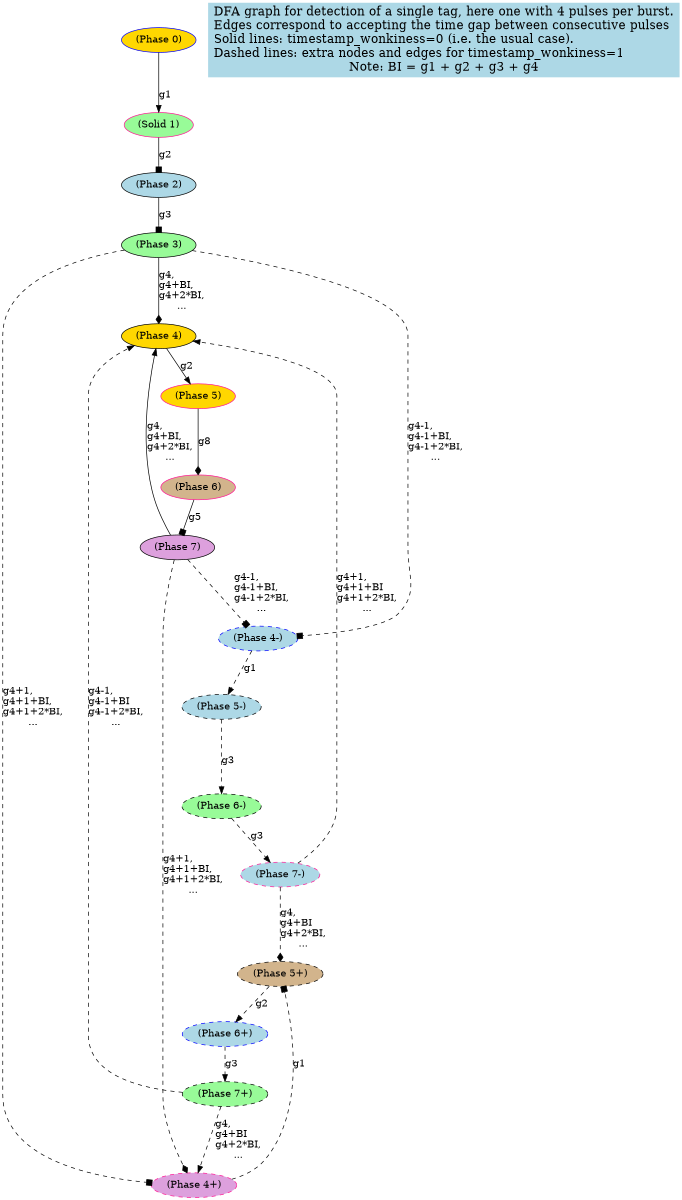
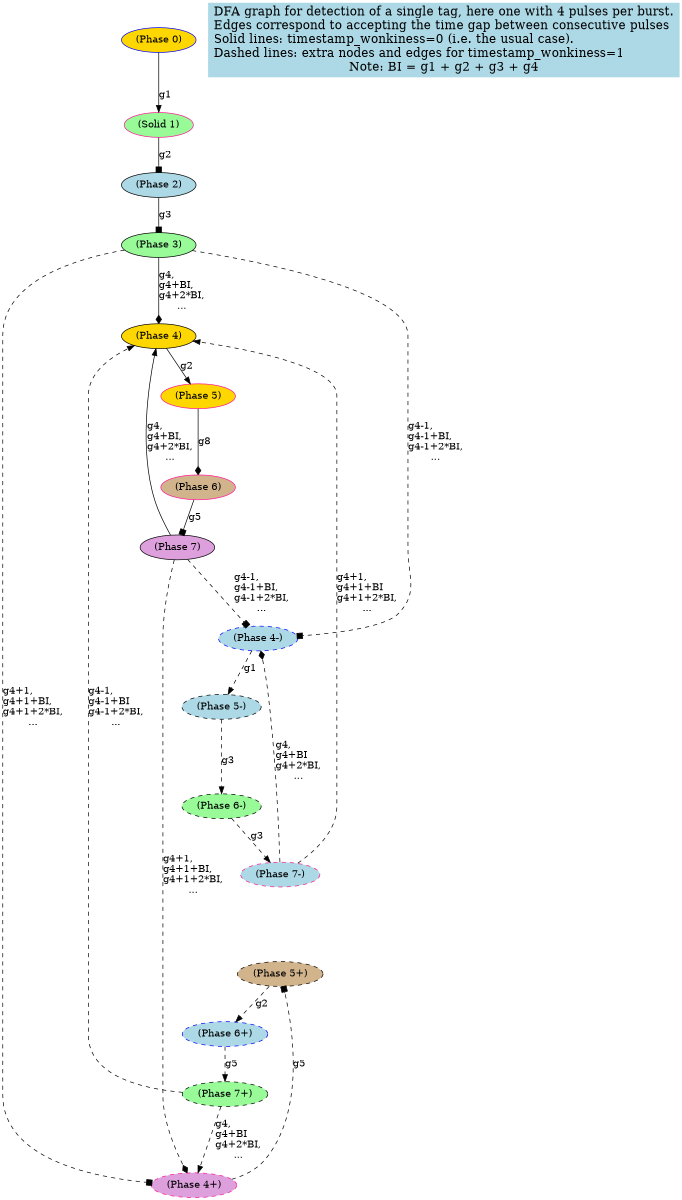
edge "(Phase 7-)" -> "(Phase 5+)": now "(Phase 7-)" -> "(Phase 4-)"
edge "(Phase 6+)" -> "(Phase 7+)": label "g3" -> "g5"
edge "(Phase 4+)" -> "(Phase 5+)": label "g1" -> "g5"
